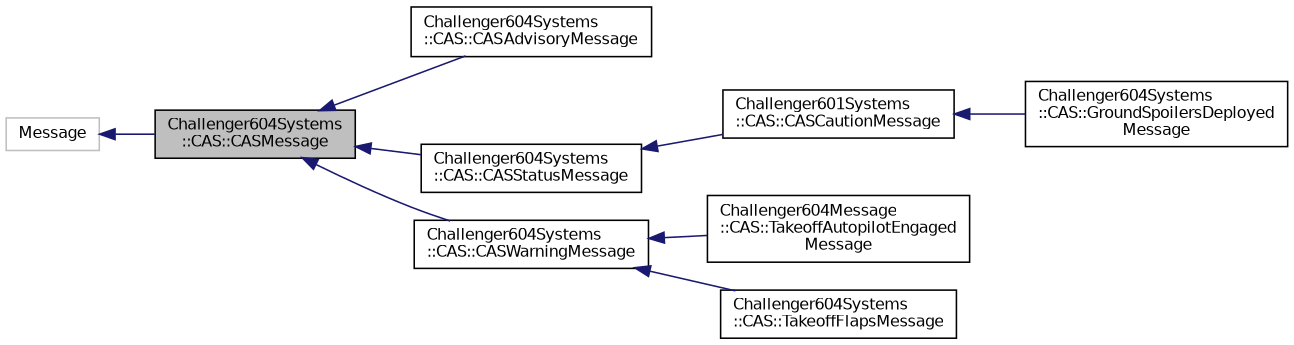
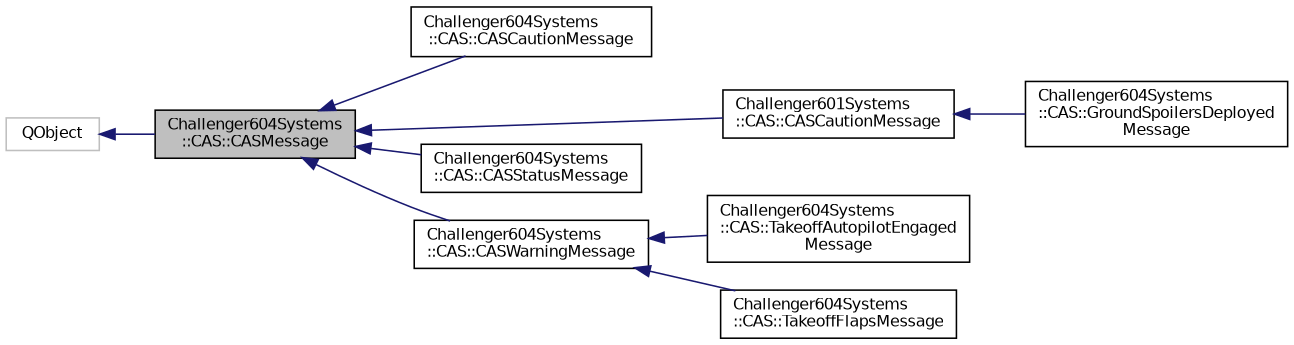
node "Challenger604Systems ::CAS::CASAdvisoryMessage": label "Challenger604Systems ::CAS::CASAdvisoryMessage" -> "Challenger604Systems ::CAS::CASCautionMessage"
node "Message": label "Message" -> "QObject"
edge "Challenger601Systems ::CAS::CASCautionMessage" -> "Challenger604Systems ::CAS::CASStatusMessage": now "Challenger601Systems ::CAS::CASCautionMessage" -> "Challenger604Systems ::CAS::CASMessage"
node "Challenger604Message ::CAS::TakeoffAutopilotEngaged Message": label "Challenger604Message ::CAS::TakeoffAutopilotEngaged Message" -> "Challenger604Systems ::CAS::TakeoffAutopilotEngaged Message"
